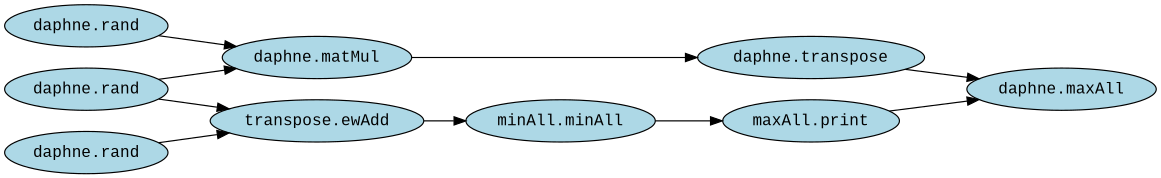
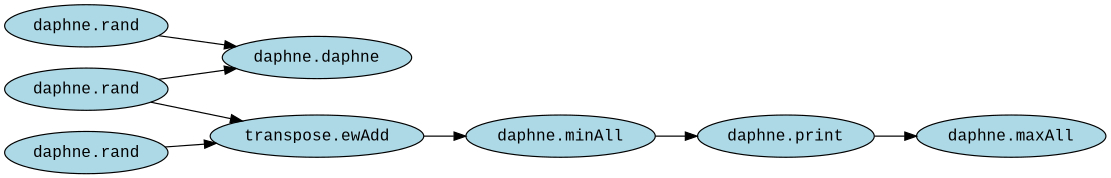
node "daphne.matMul": label "daphne.matMul" -> "daphne.daphne"
node "daphne.transpose": removed
node "minAll.minAll": label "minAll.minAll" -> "daphne.minAll"
node "maxAll.print": label "maxAll.print" -> "daphne.print"
